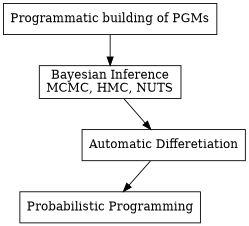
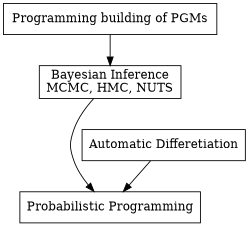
node "Programmatic building of PGMs": label "Programmatic building of PGMs" -> "Programming building of PGMs"
edge "Bayesian Inference MCMC, HMC, NUTS" -> "Automatic Differetiation": now "Bayesian Inference MCMC, HMC, NUTS" -> "Probabilistic Programming"
